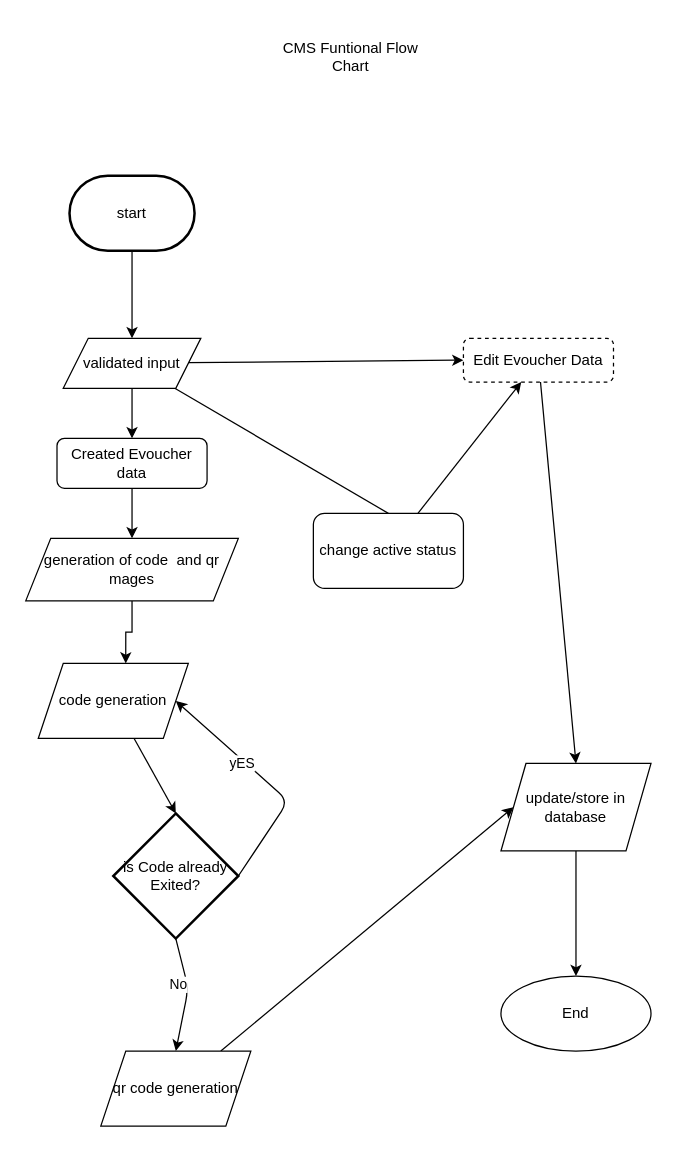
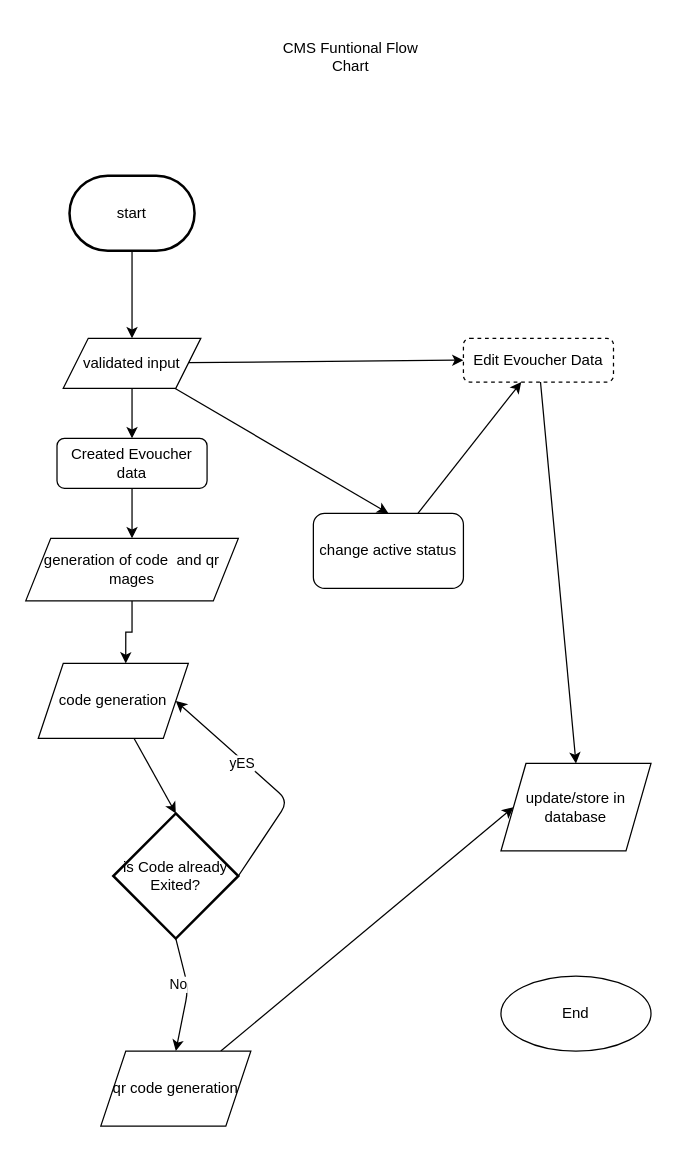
edge "validated input" -- "change active status": arrowhead none -> classic
edge "update/store in database" -> "End": removed
